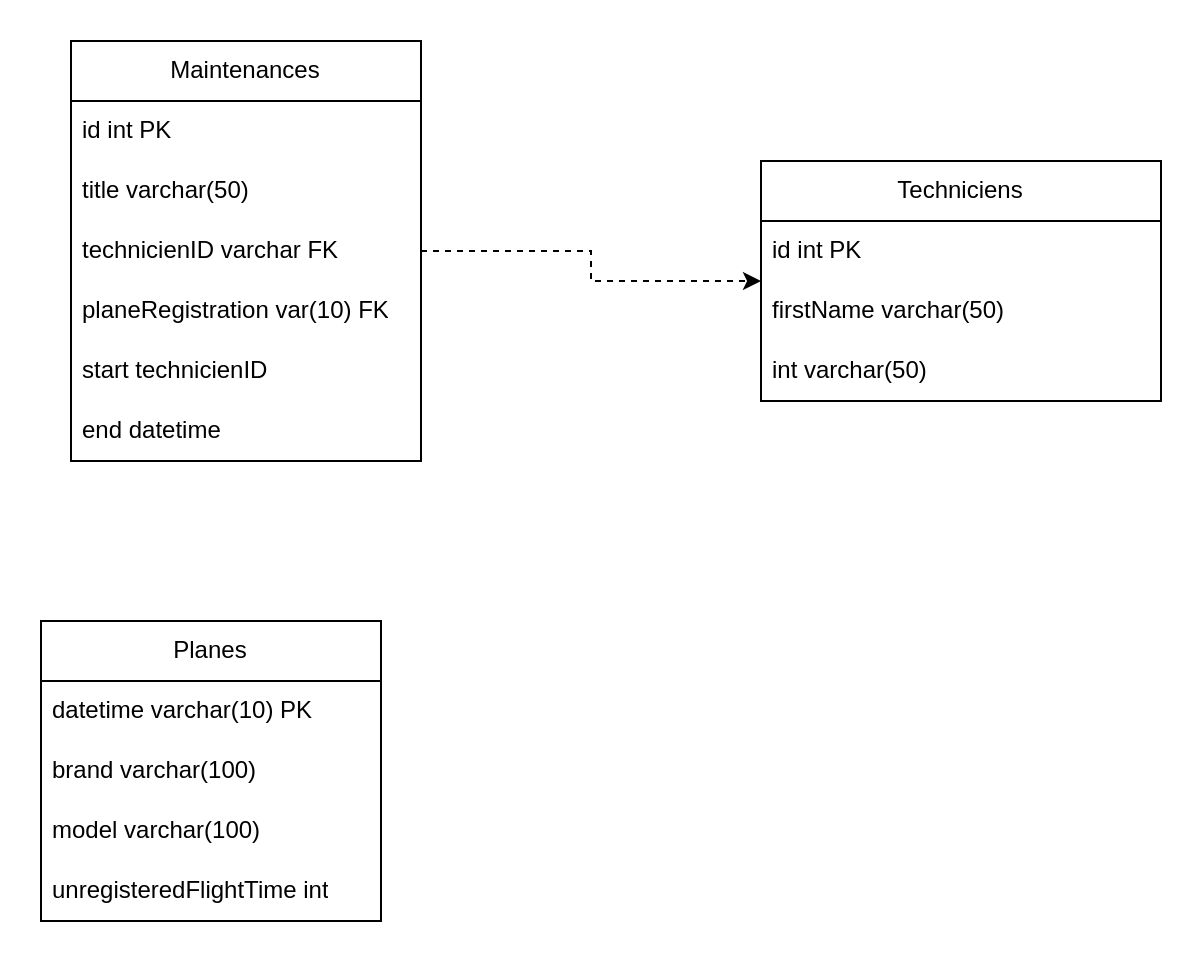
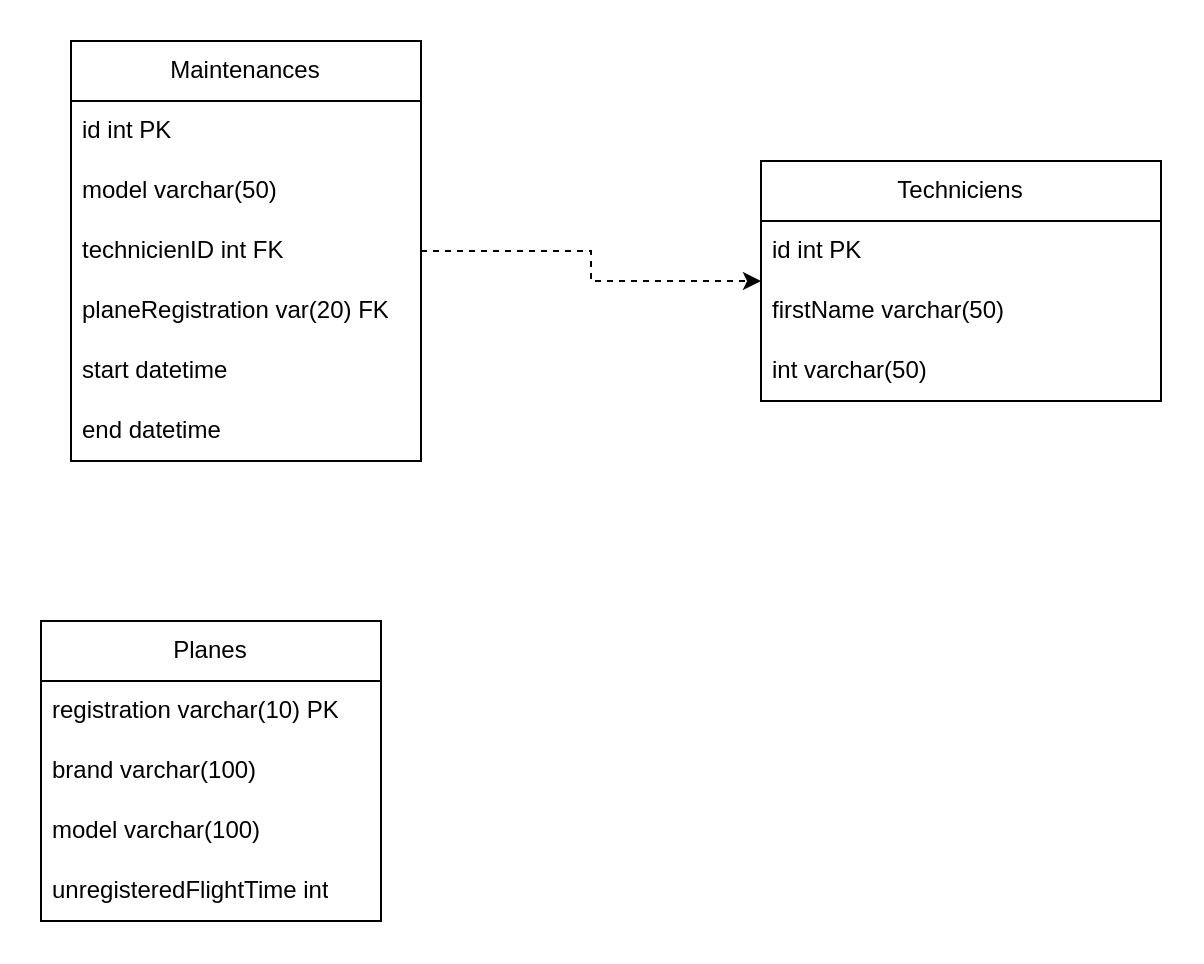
node "title varchar(50)": label "title varchar(50)" -> "model varchar(50)"
node "technicienID varchar FK": label "technicienID varchar FK" -> "technicienID int FK"
node "planeRegistration var(10) FK": label "planeRegistration var(10) FK" -> "planeRegistration var(20) FK"
node "start technicienID": label "start technicienID" -> "start datetime"
node "datetime varchar(10) PK": label "datetime varchar(10) PK" -> "registration varchar(10) PK"
